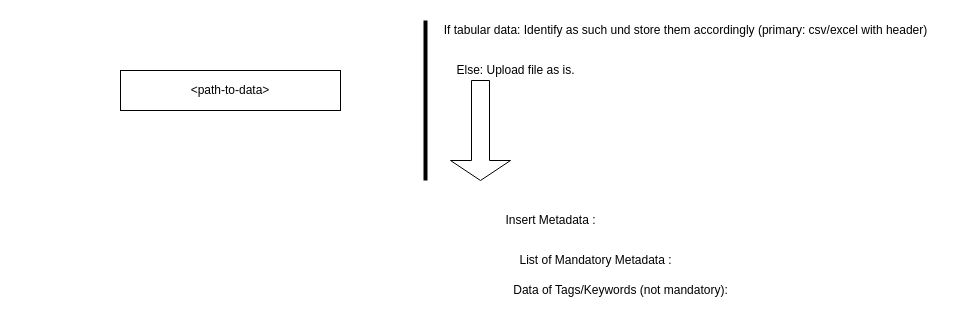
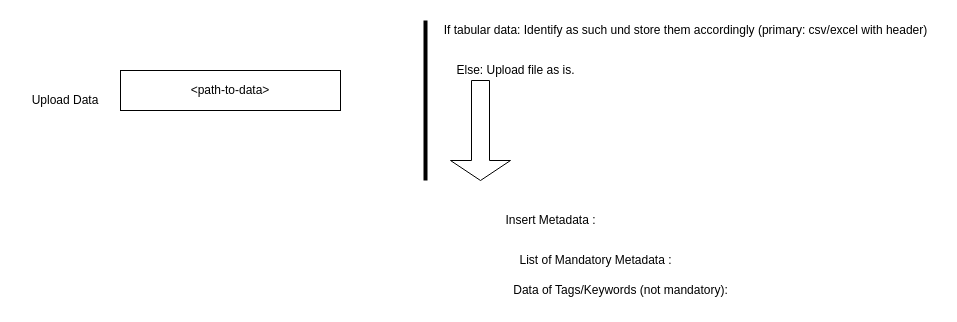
node "Upload Data": added
